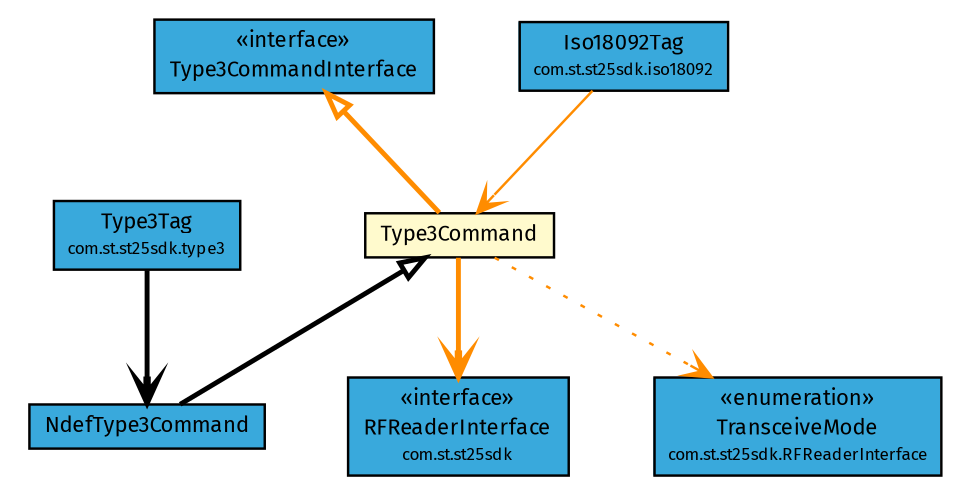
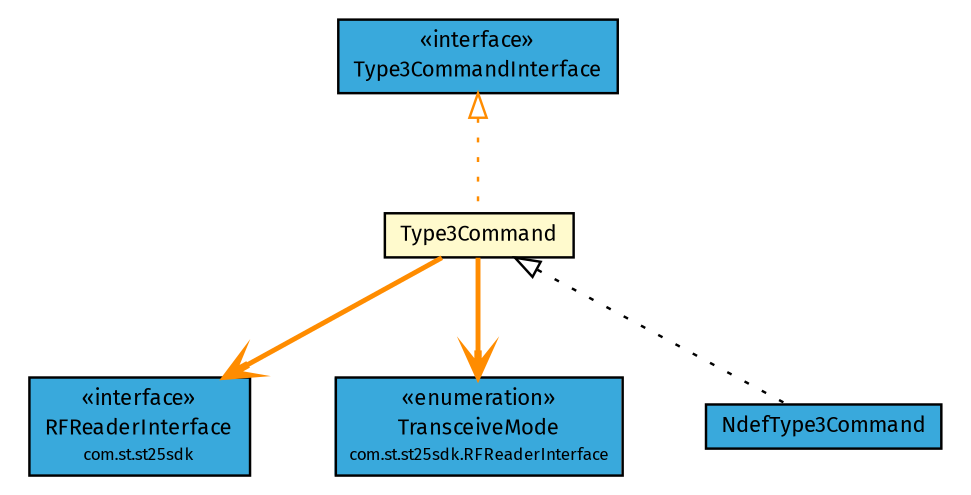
node "Iso18092Tag": removed
edge "Type3Command" -> "Type3CommandInterface": style bold -> dotted
node "Type3Tag": removed
edge "Type3Command" -> "TransceiveMode": style dotted -> bold
edge "NdefType3Command" -> "Type3Command": style bold -> dotted
